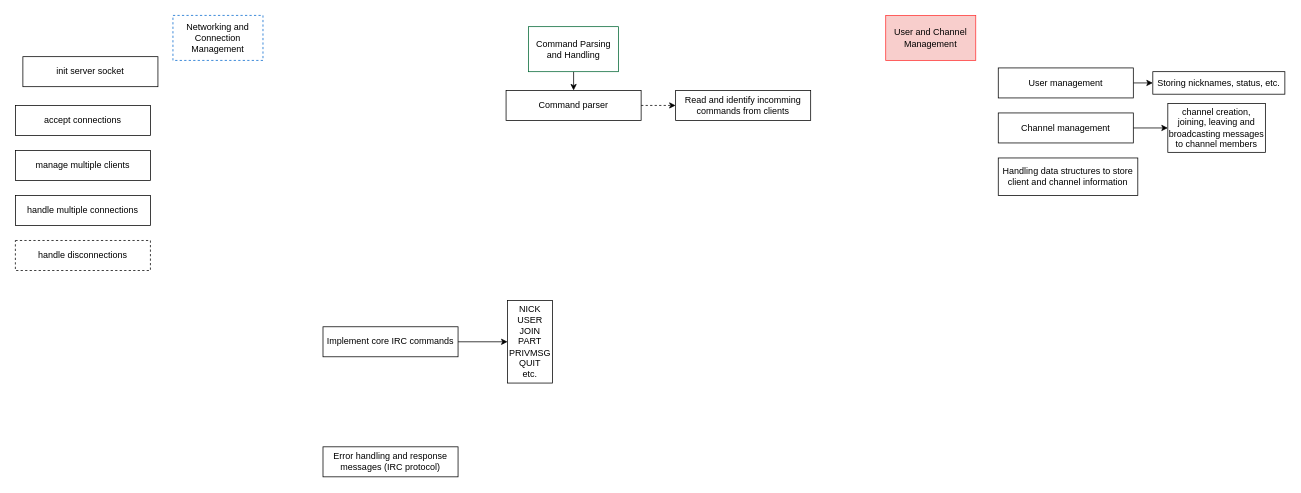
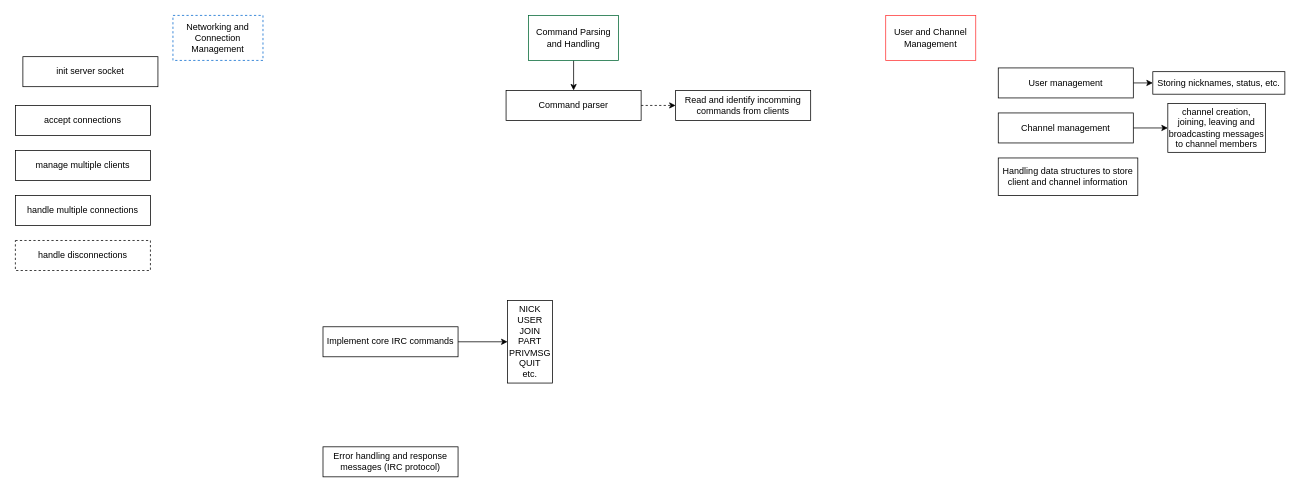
node "User and Channel Management": fillcolor #f8cecc -> #ffffff
node "Command Parsing and Handling": moved (573, 49) -> (573, 38)
